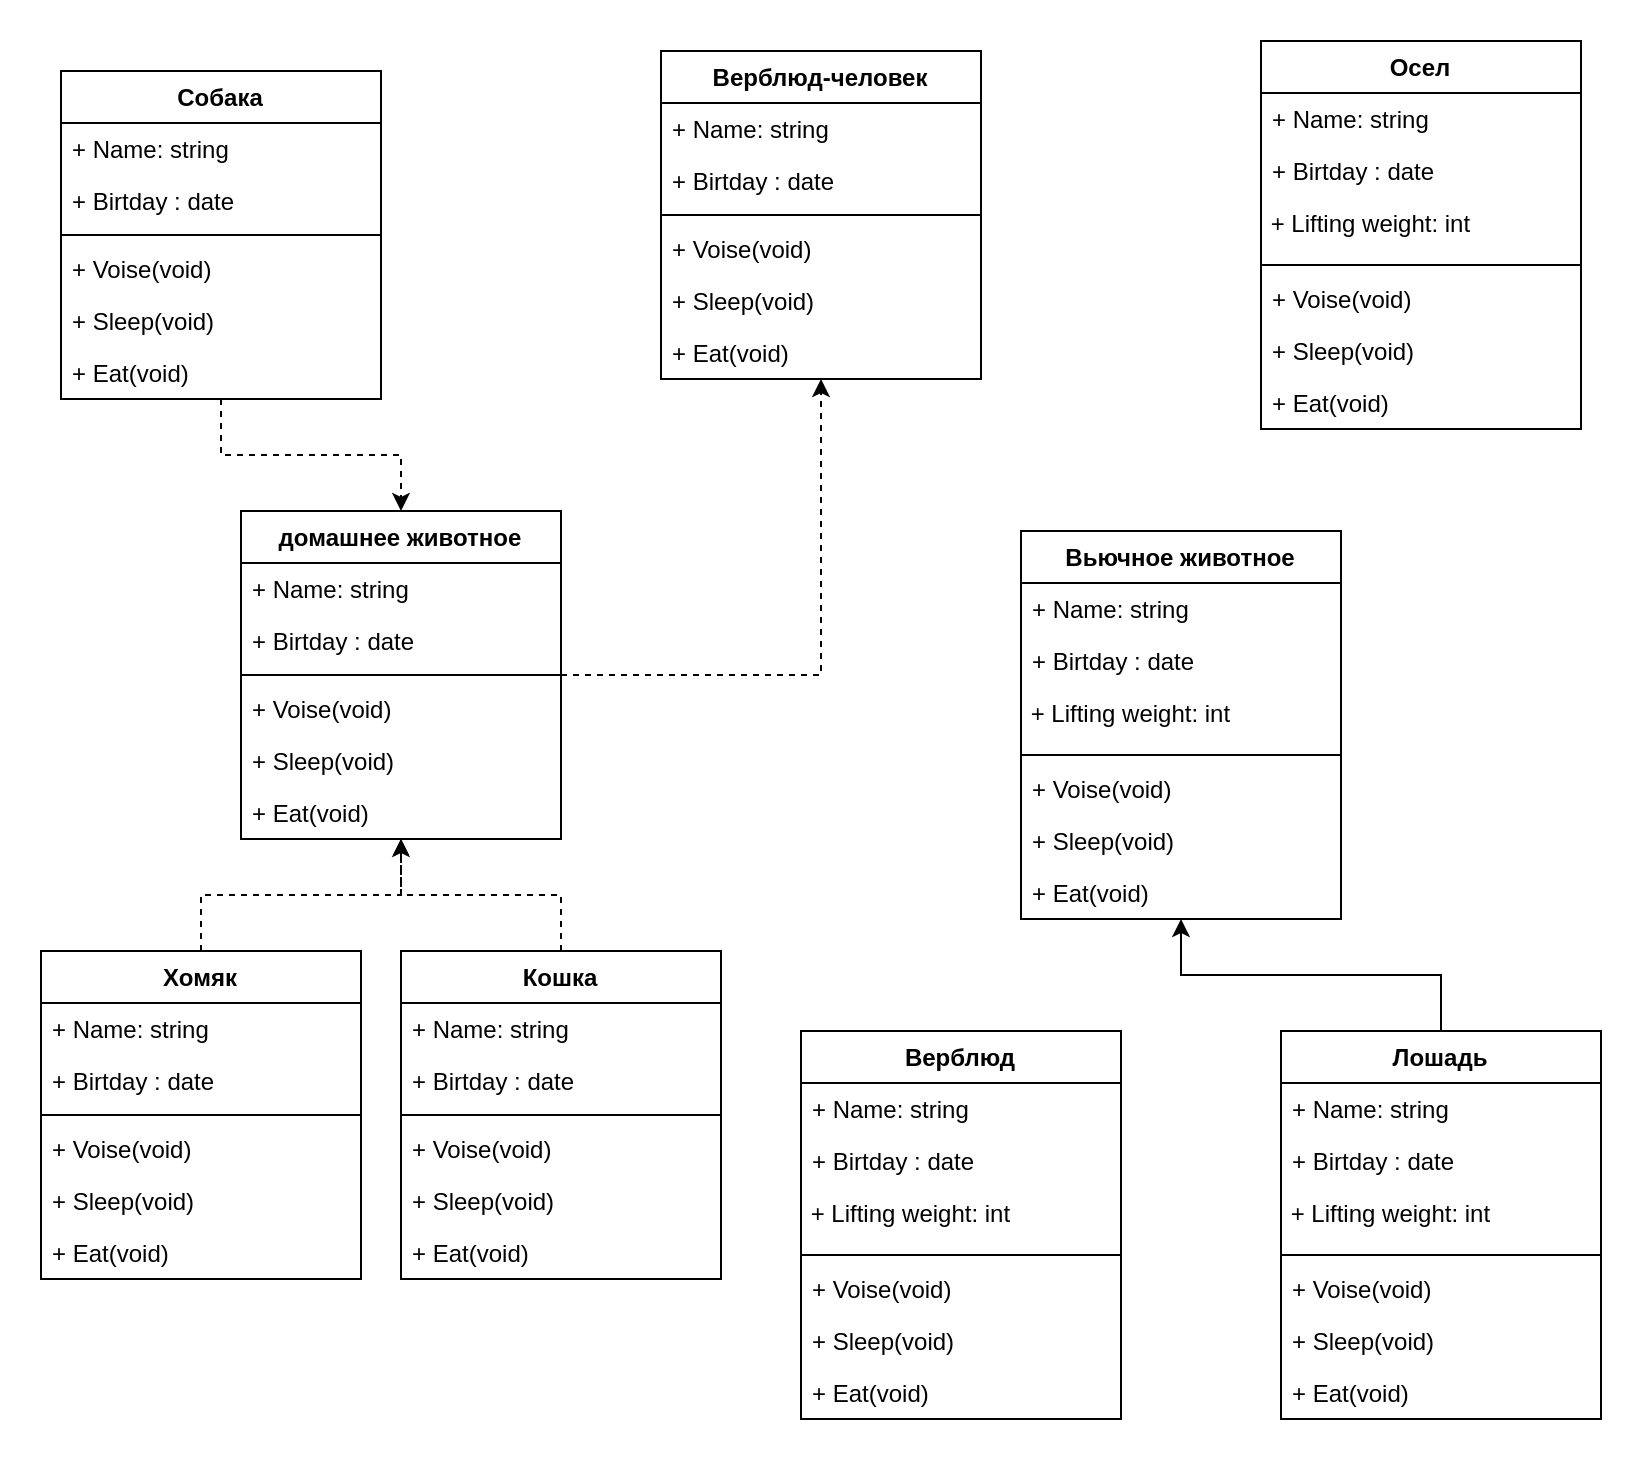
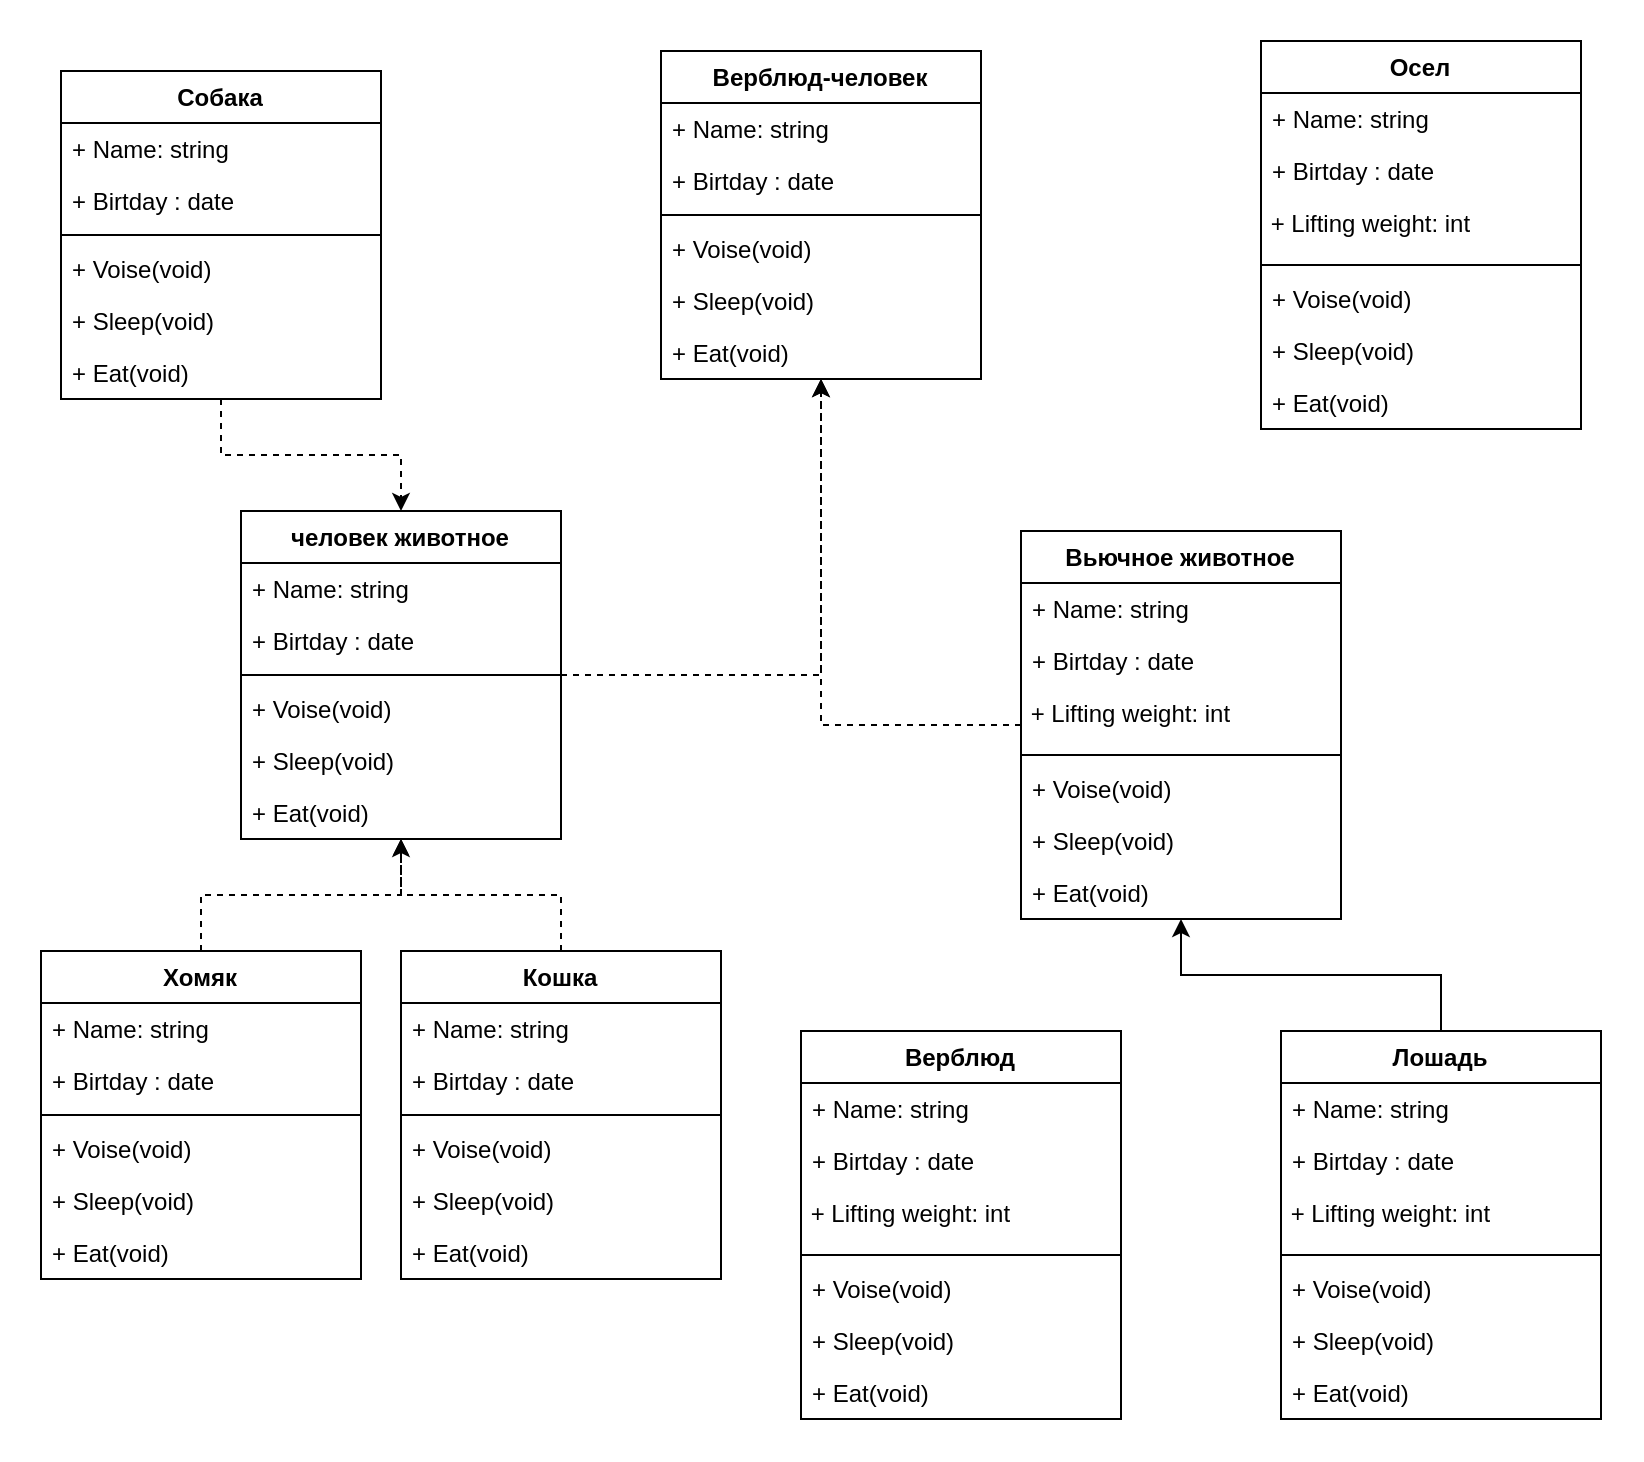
node "домашнее животное": label "домашнее животное" -> "человек животное"
edge "Вьючное животное" -> "Верблюд-человек": added
